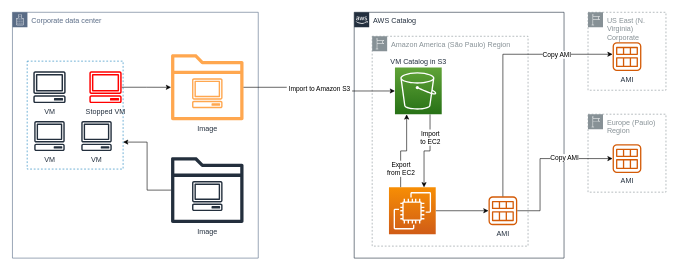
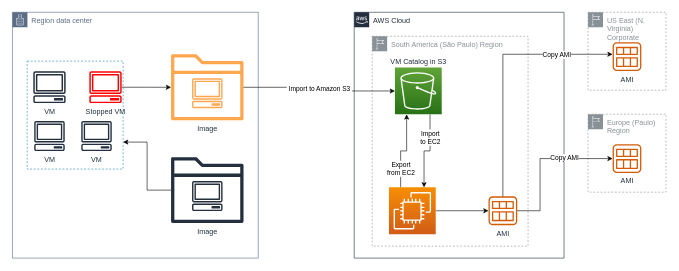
node "Corporate data center": label "Corporate data center" -> "Region data center"
node "AWS Catalog": label "AWS Catalog" -> "AWS Cloud"
node "Amazon America (São Paulo) Region": label "Amazon America (São Paulo) Region" -> "South America (São Paulo) Region"
